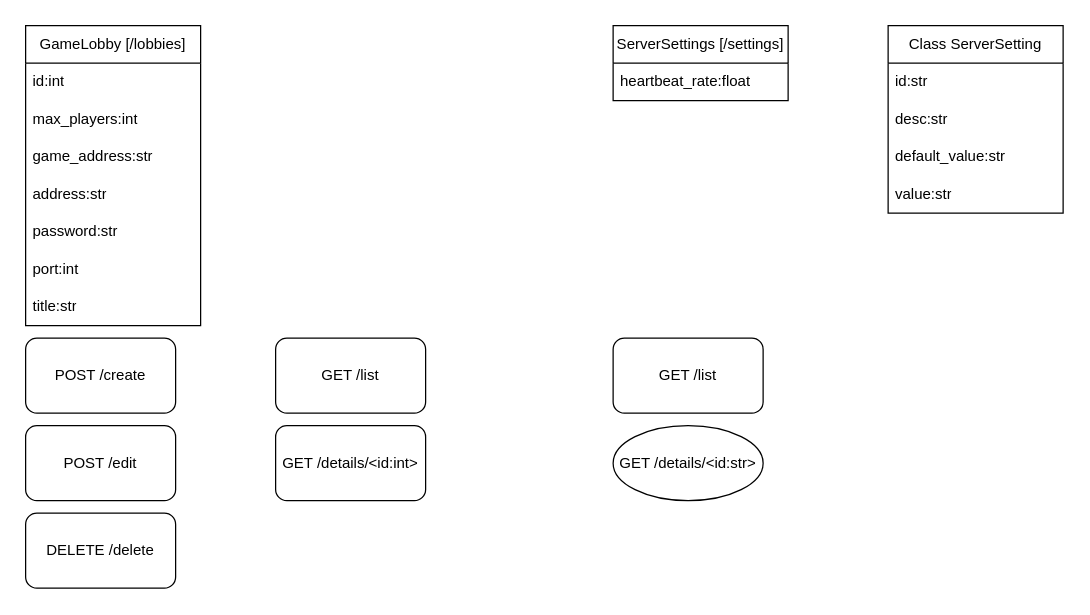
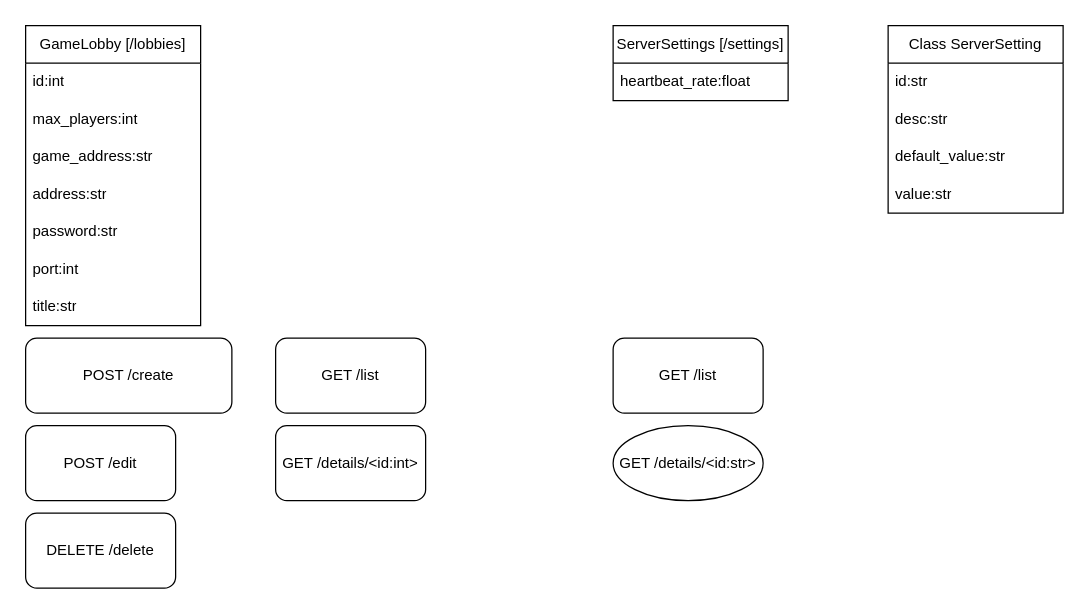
node "POST /create": size 150x75 -> 206x75
